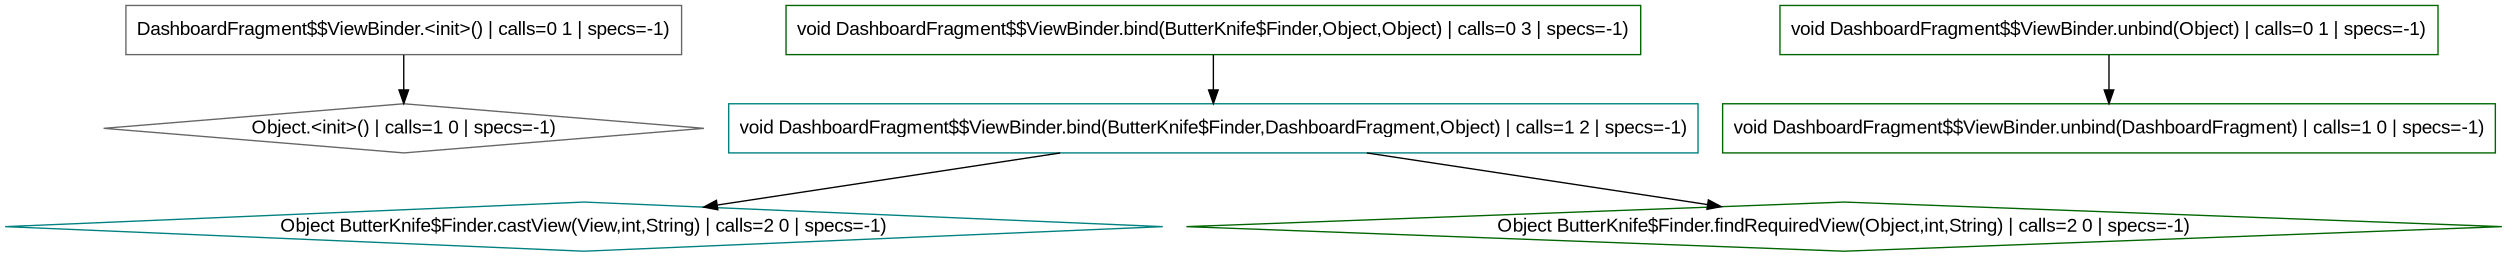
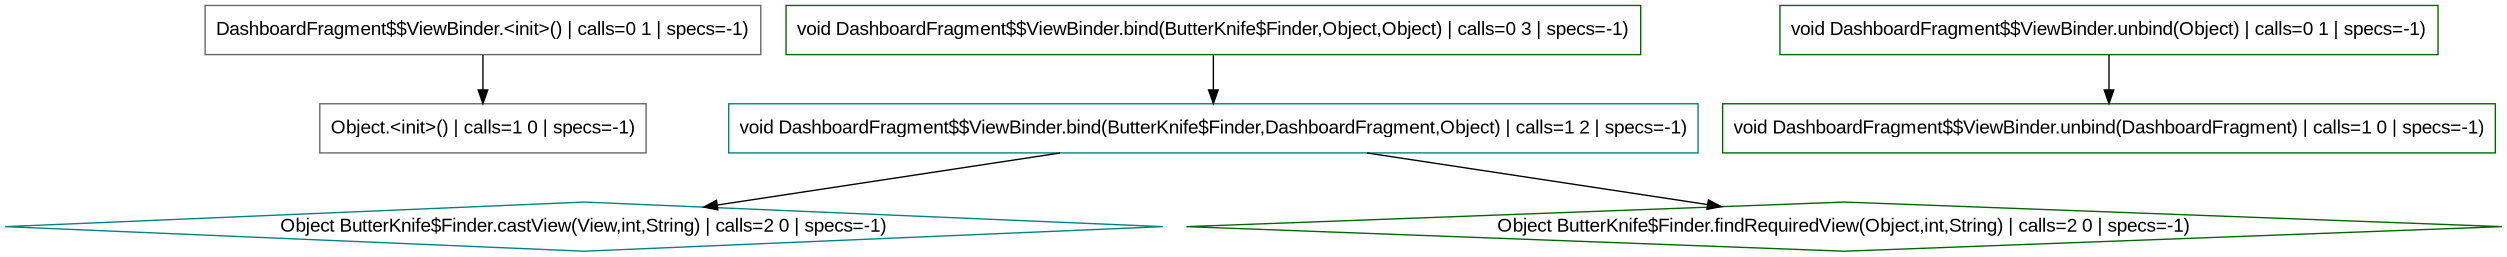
node "Object.<init>() | calls=1 0 | specs=-1)": shape diamond -> box
